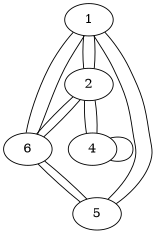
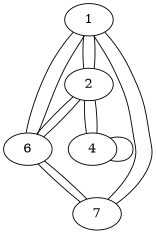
node "5": label "5" -> "7"
